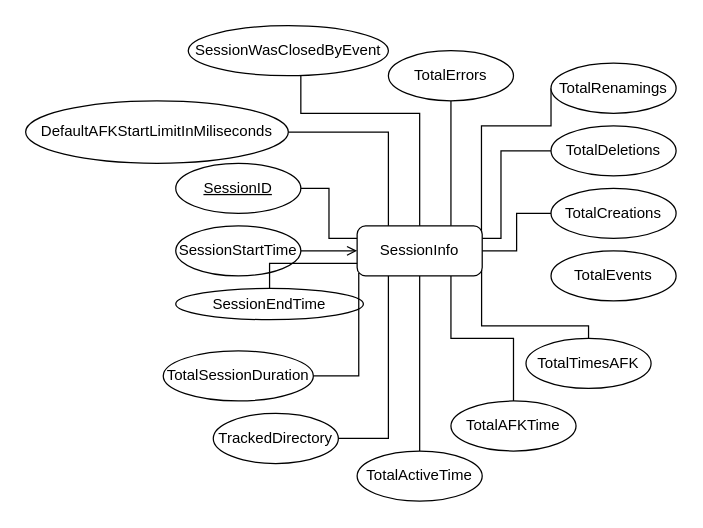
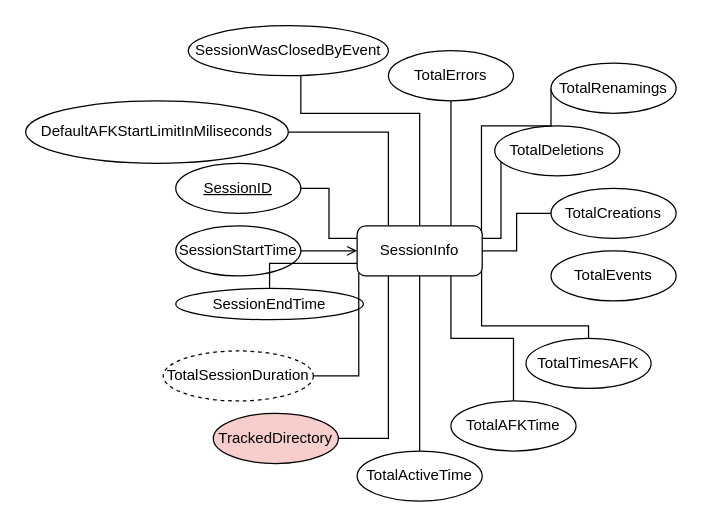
node "TotalDeletions": moved (613, 151) -> (557, 151)
node "TotalSessionDuration": style solid -> dashed
node "TrackedDirectory": fillcolor #ffffff -> #f8cecc
